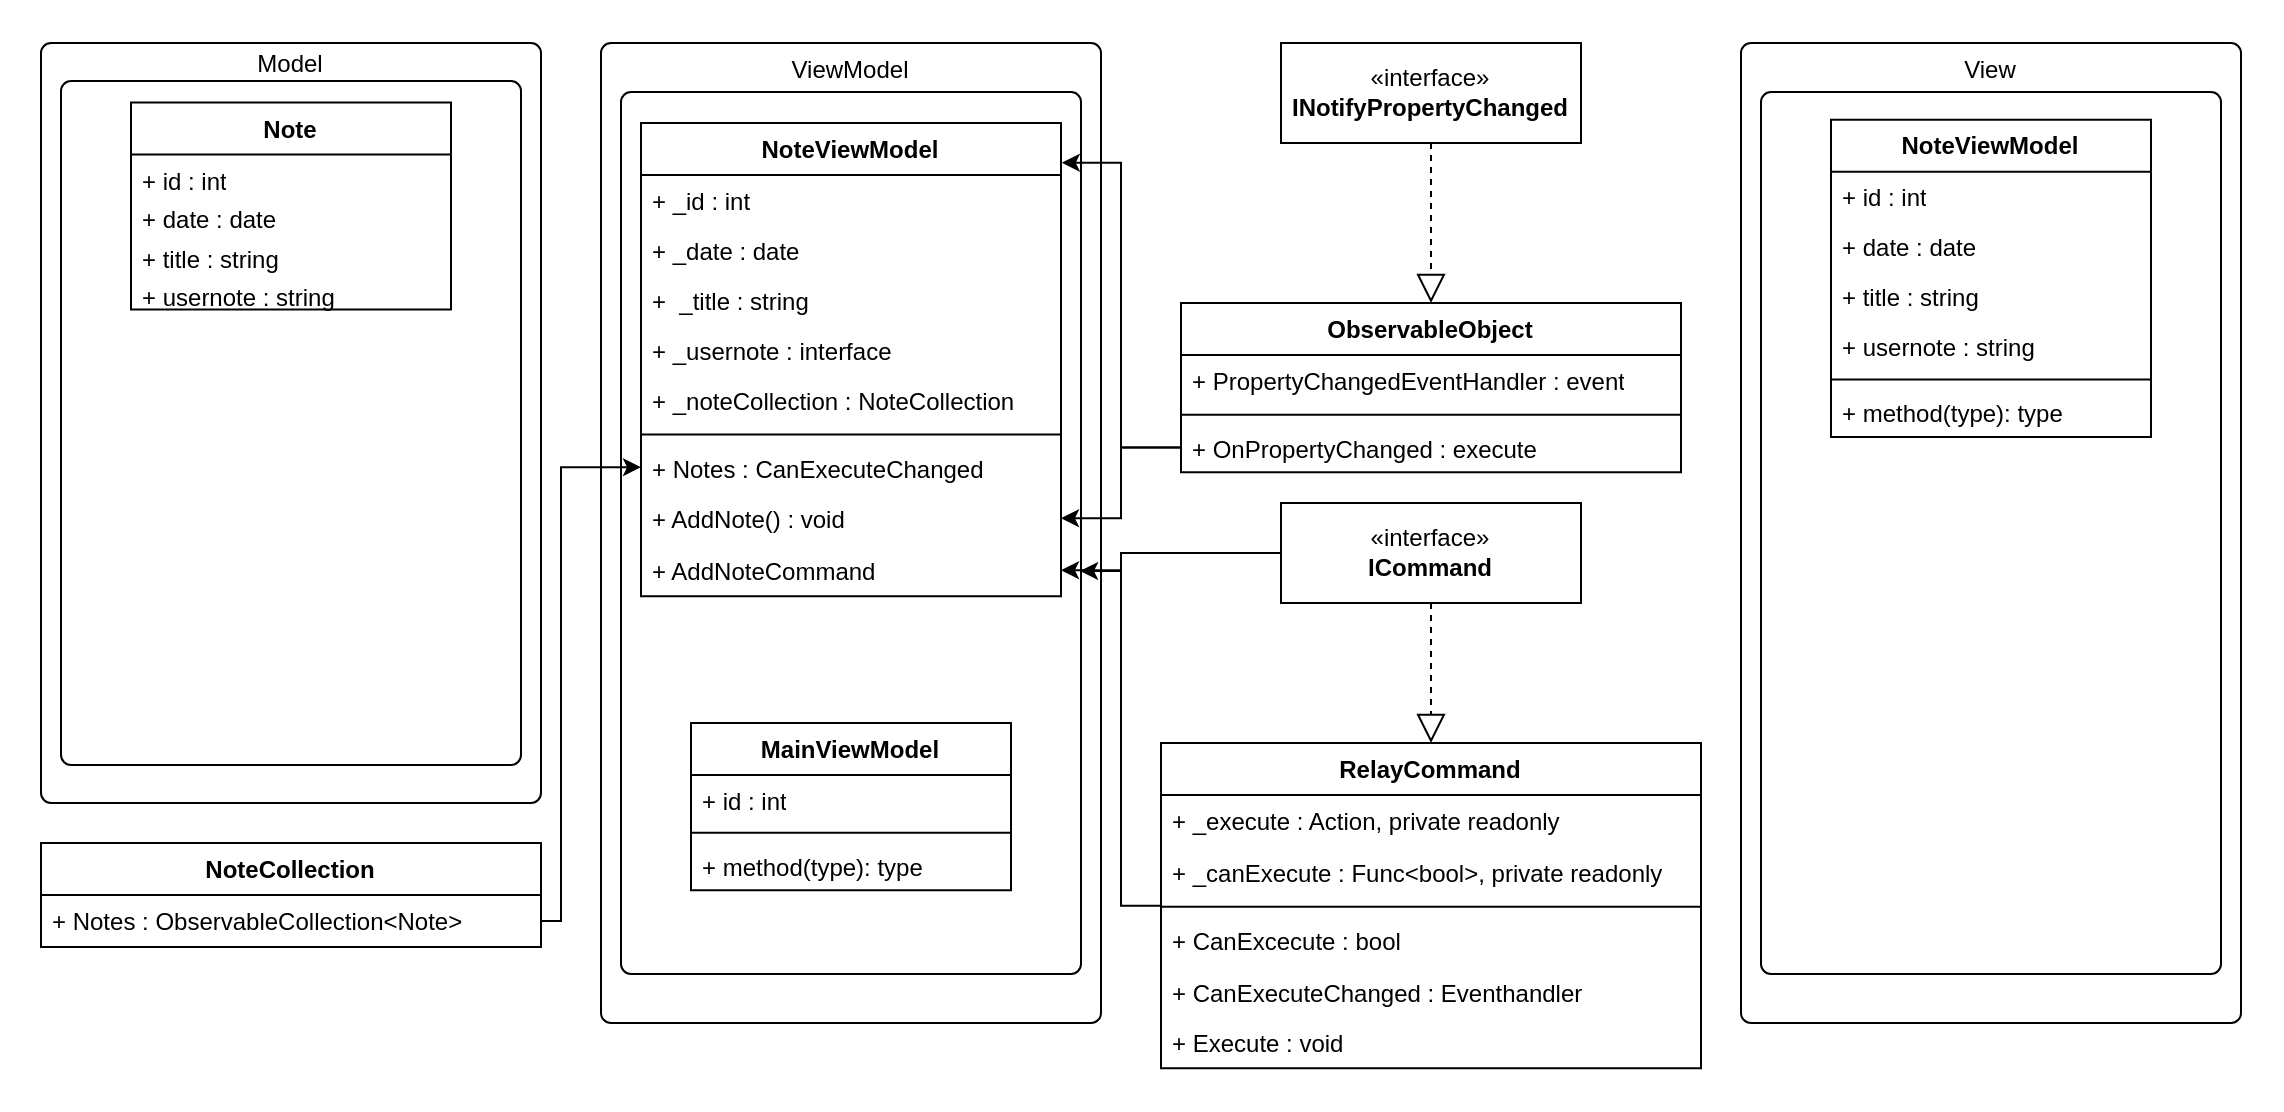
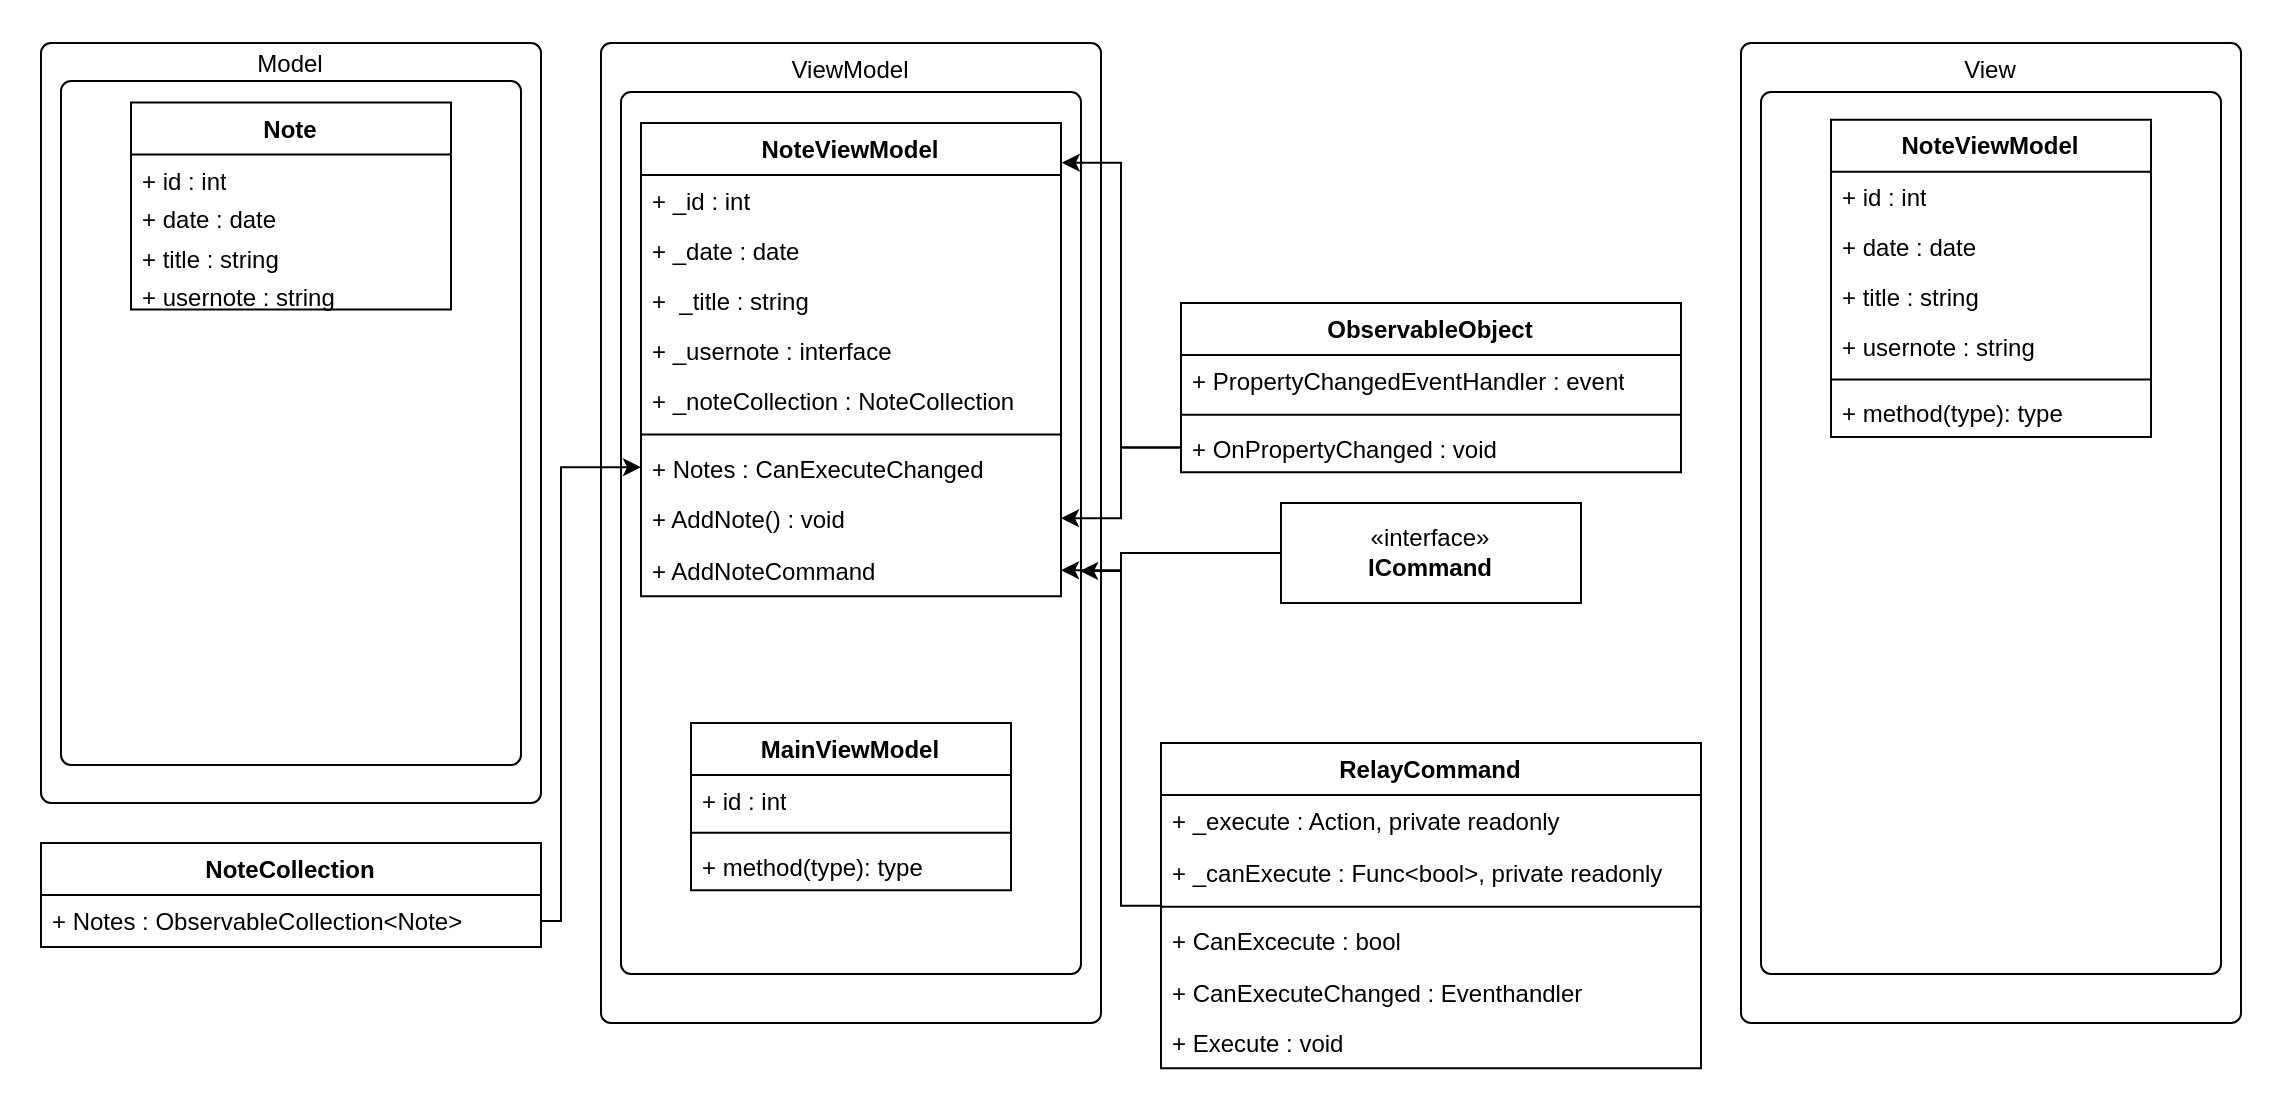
node "«interface» INotifyPropertyChanged": removed
edge "«interface» INotifyPropertyChanged" -> "ObservableObject": removed
node "+ OnPropertyChanged : execute": label "+ OnPropertyChanged : execute" -> "+ OnPropertyChanged : void"
edge "«interface» ICommand" -> "RelayCommand": removed
